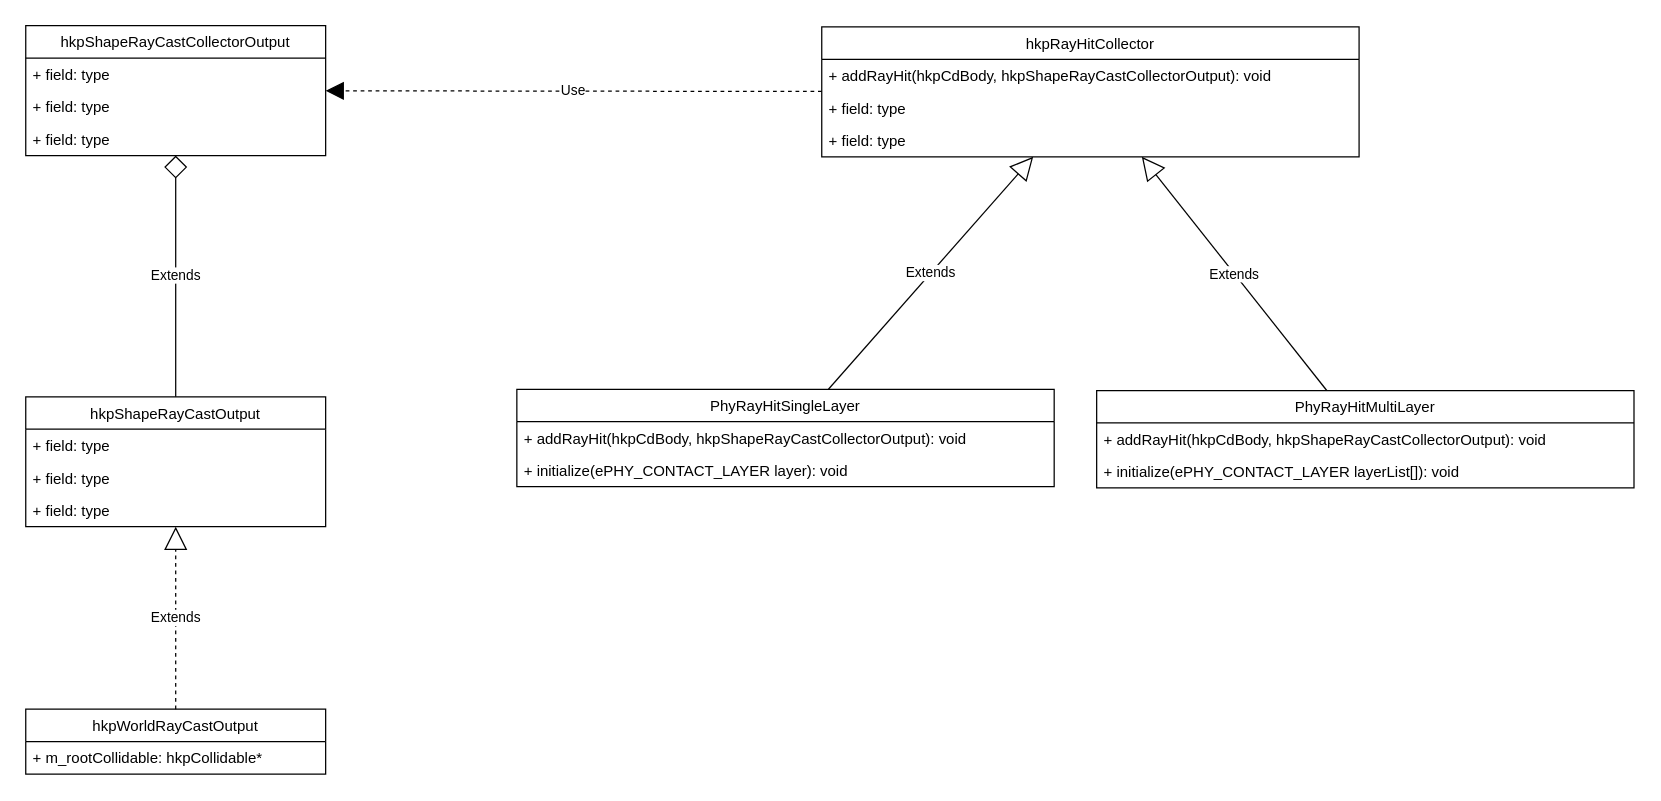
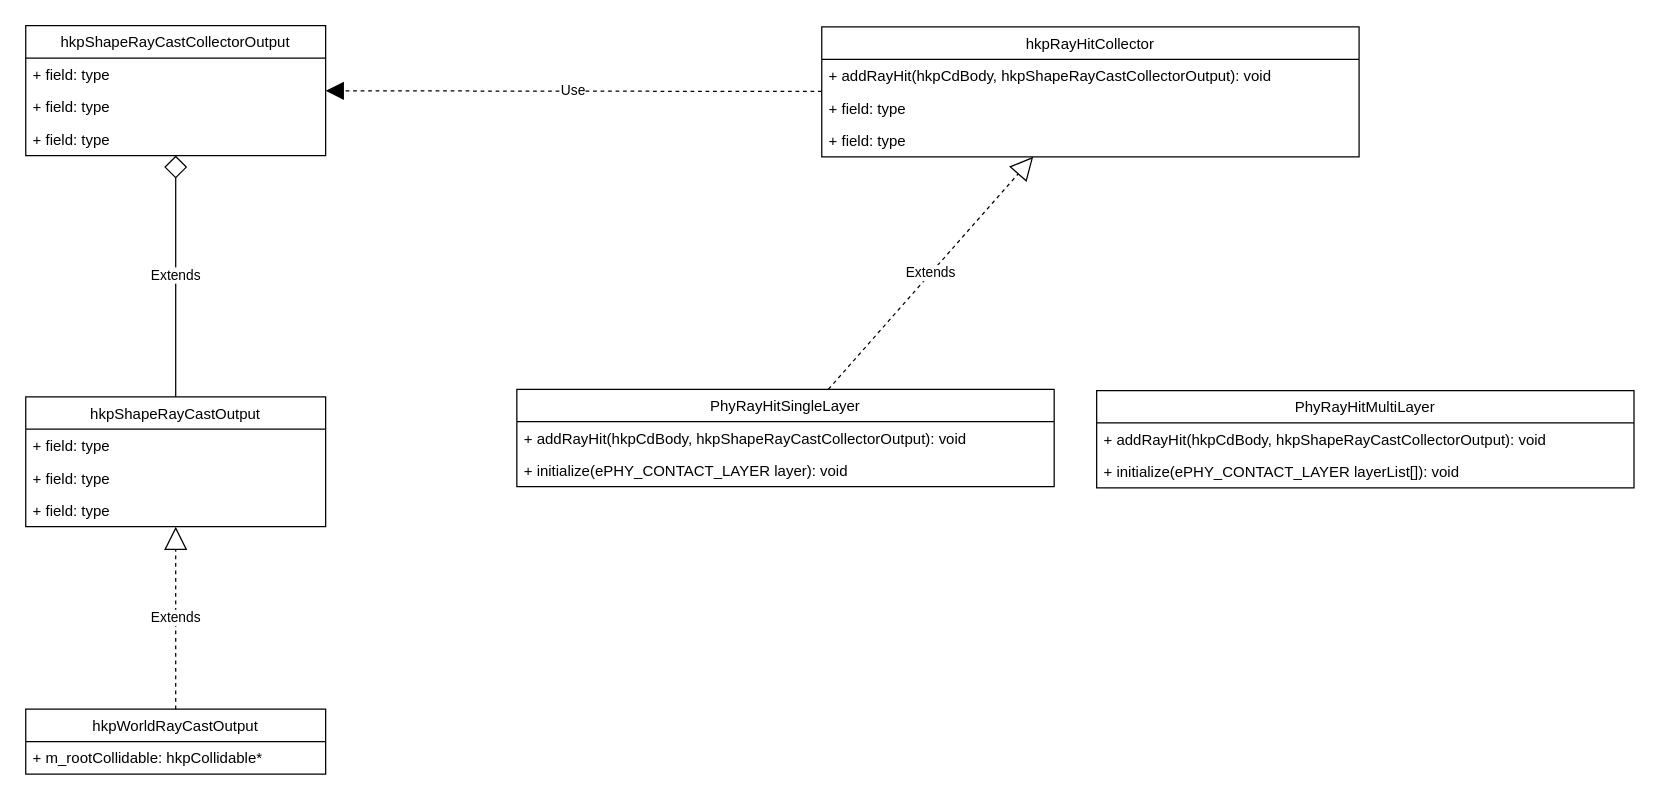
edge "PhyRayHitMultiLayer" -> "hkpRayHitCollector": removed, label "Extends"
edge "PhyRayHitSingleLayer" -> "hkpRayHitCollector": style solid -> dashed
